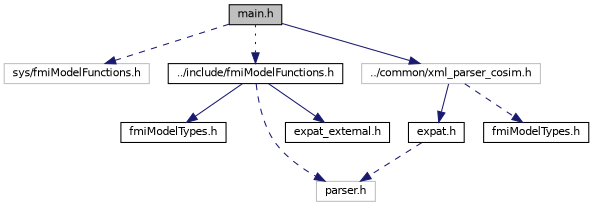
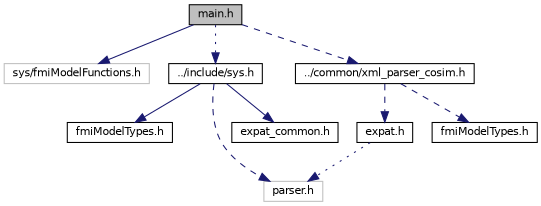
edge "main.h" -> "sys/fmiModelFunctions.h": style dashed -> solid
edge "main.h" -> "../common/xml_parser_cosim.h": style solid -> dashed
node "../include/fmiModelFunctions.h": label "../include/fmiModelFunctions.h" -> "../include/sys.h"
node "../common/xml_parser_cosim.h": color grey75 -> black
edge "../common/xml_parser_cosim.h" -> "expat.h": style solid -> dashed
node "expat_external.h": label "expat_external.h" -> "expat_common.h"
edge "expat.h" -> "parser.h": style dashed -> dotted
